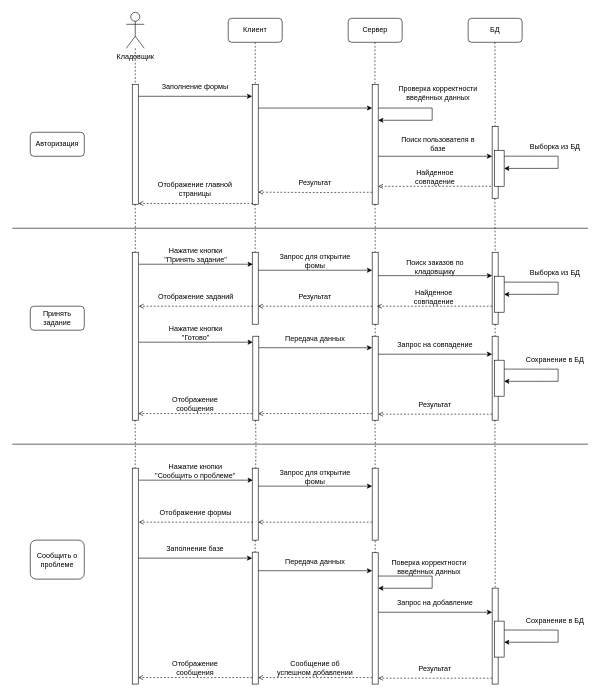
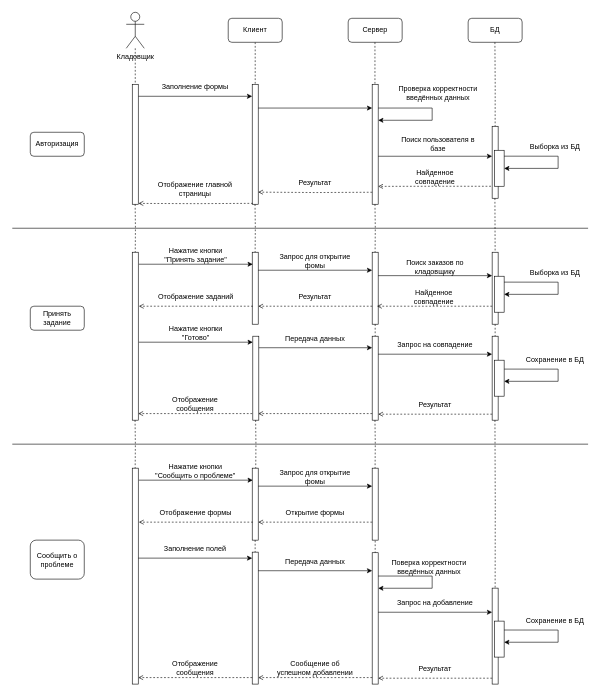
node "Открытие формы": added
node "Заполнение базе": label "Заполнение базе" -> "Заполнение полей"
